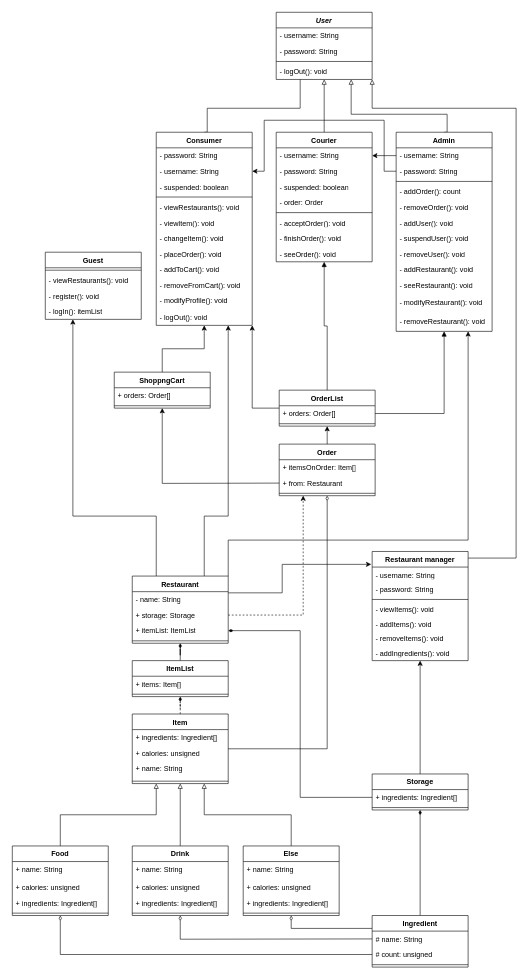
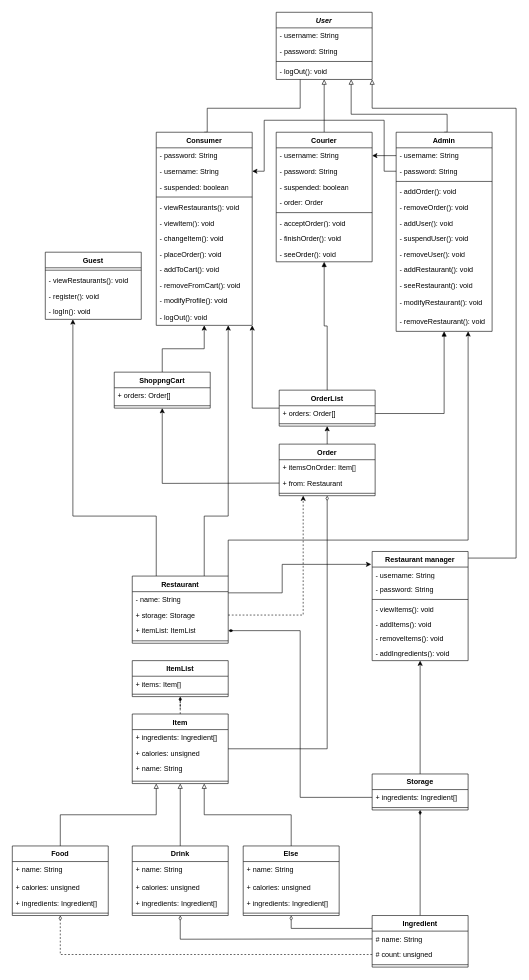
node "- addOrder(): count": label "- addOrder(): count" -> "- addOrder(): void"
node "- logIn(): itemList": label "- logIn(): itemList" -> "- logIn(): void"
edge "ItemList" -> "Restaurant": removed
edge "# count: unsigned" -> "Food": style solid -> dashed
